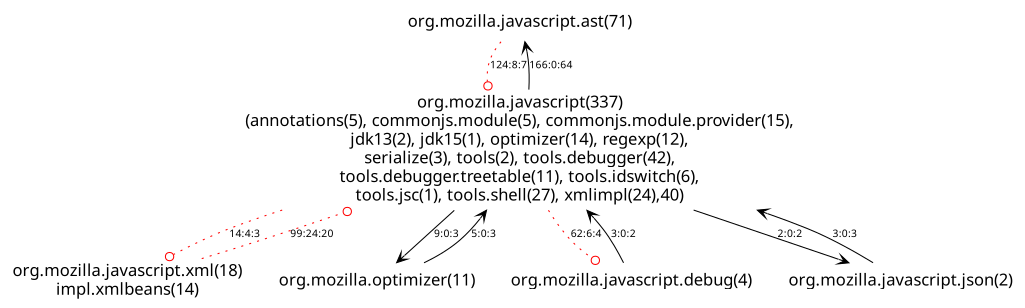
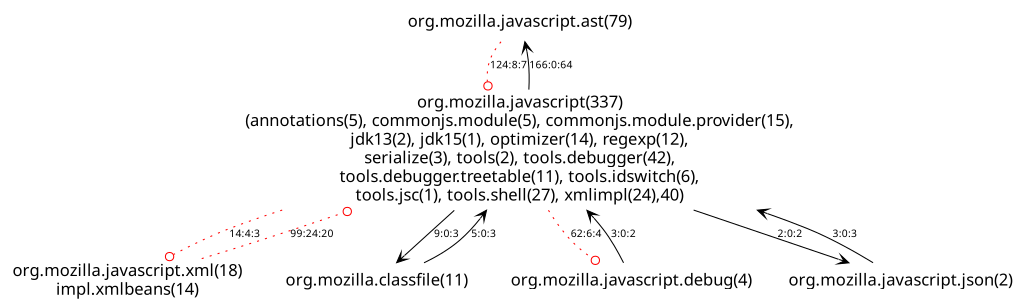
node "org.mozilla.javascript.ast(71)": label "org.mozilla.javascript.ast(71)" -> "org.mozilla.javascript.ast(79)"
node "org.mozilla.optimizer(11)": label "org.mozilla.optimizer(11)" -> "org.mozilla.classfile(11)"
